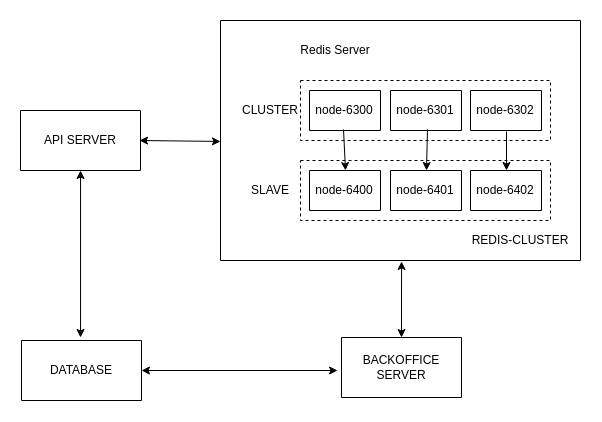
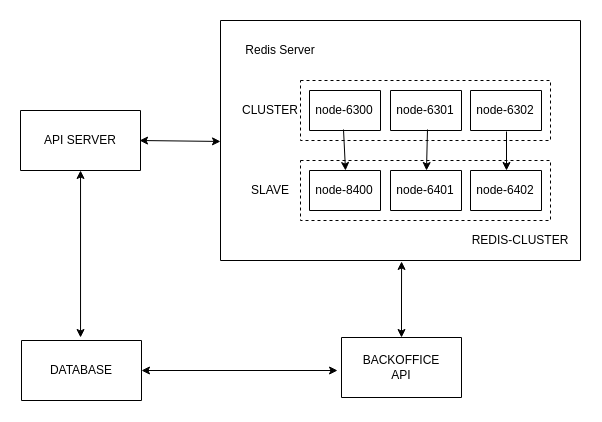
node "Redis Server": moved (336, 51) -> (281, 51)
node "node-6400": label "node-6400" -> "node-8400"
node "BACKOFFICE SERVER": label "BACKOFFICE SERVER" -> "BACKOFFICE API"
